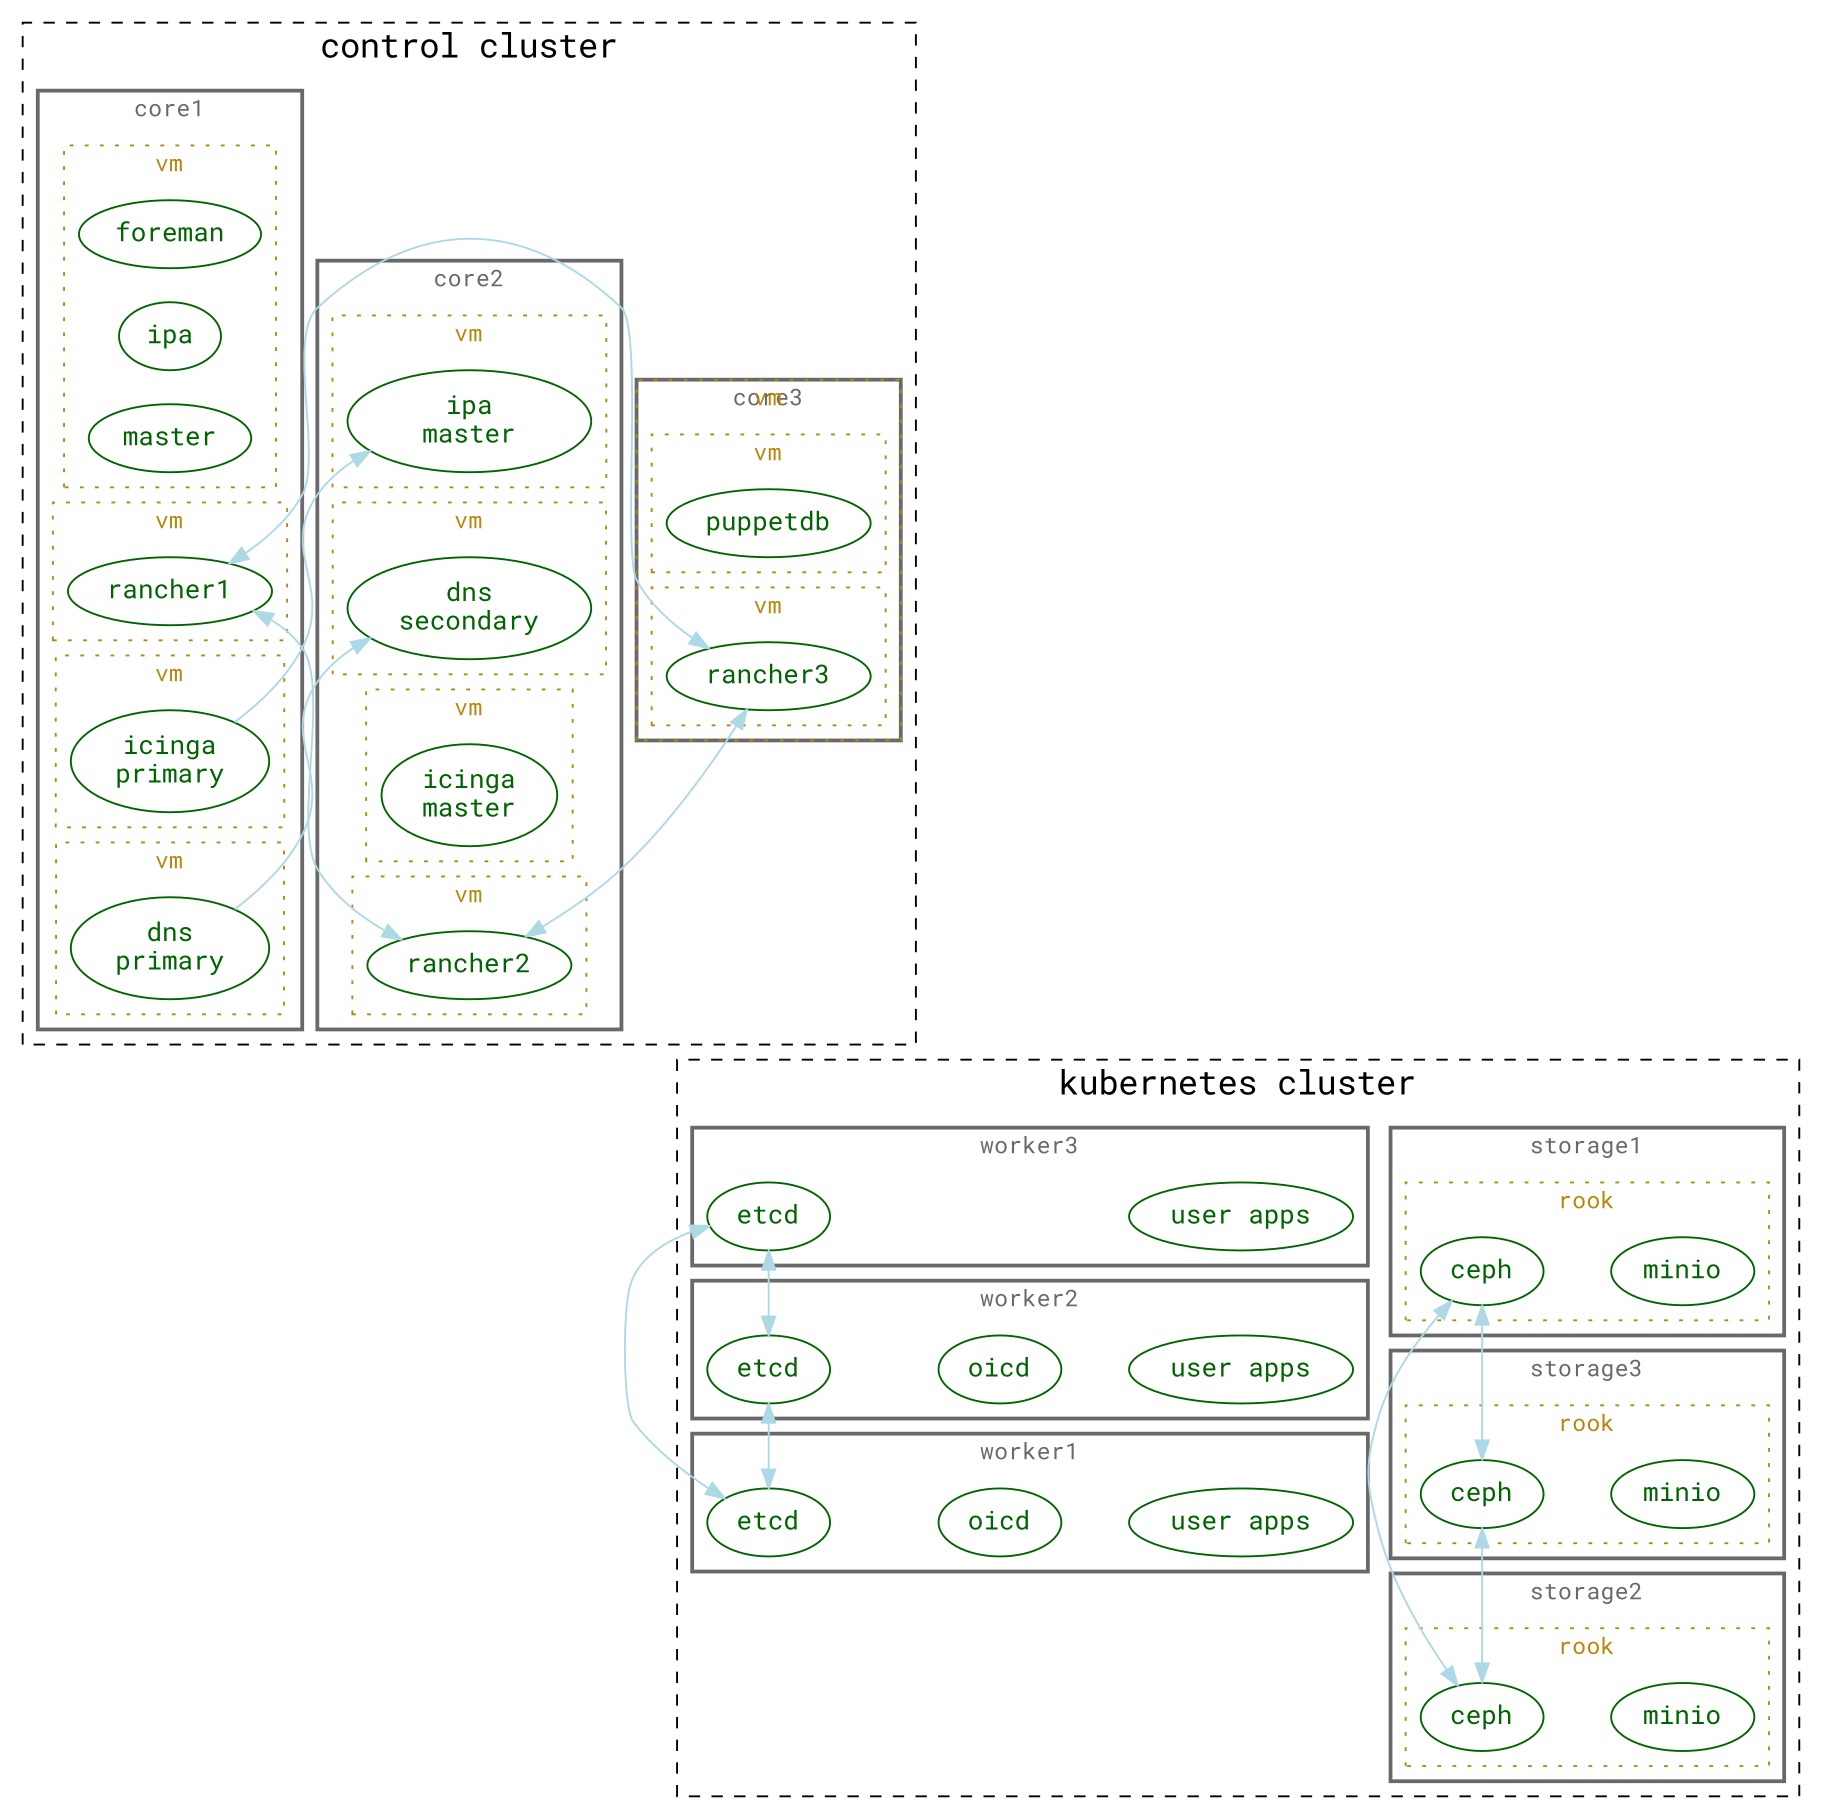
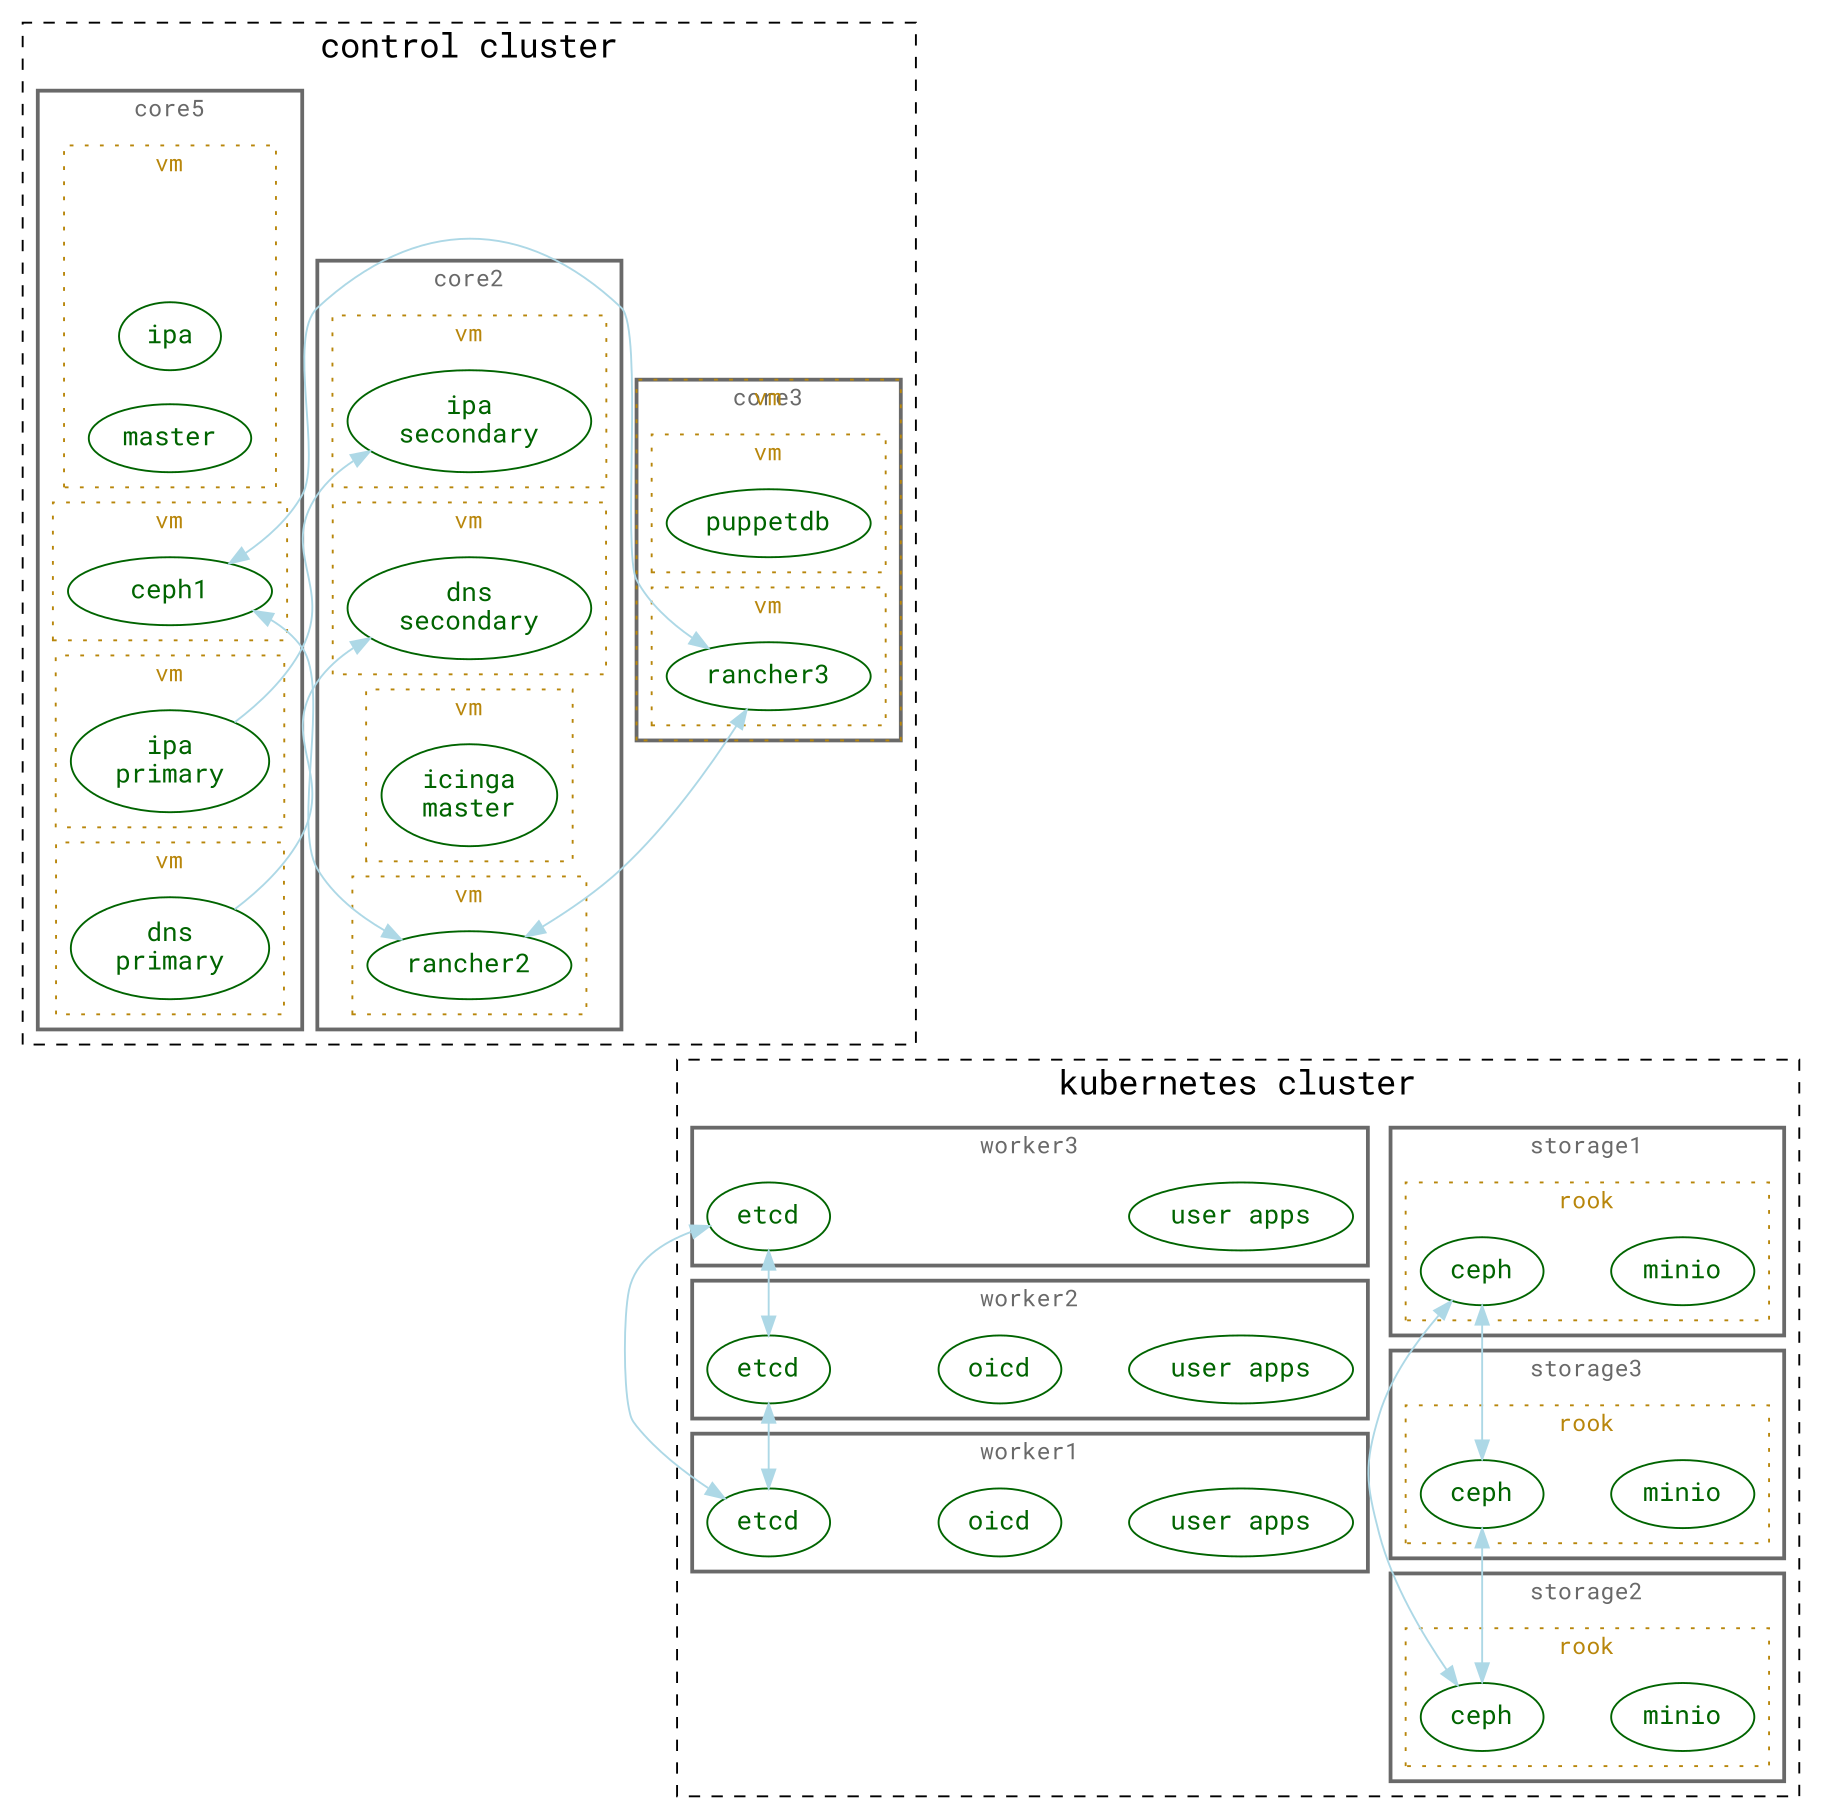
cluster "core1": label "core1" -> "core5"
node "foreman": removed
node "ipa master": label "ipa master" -> "ipa secondary"
node "rancher1": label "rancher1" -> "ceph1"
node "icinga primary": label "icinga primary" -> "ipa primary"
